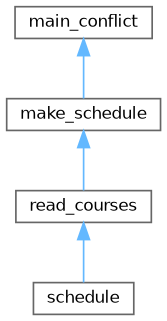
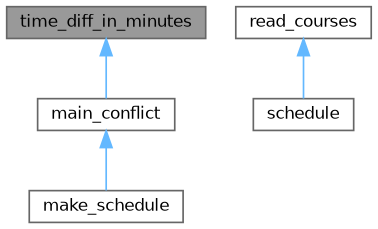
node "time_diff_in_minutes": added
edge "read_courses" -> "make_schedule": removed
